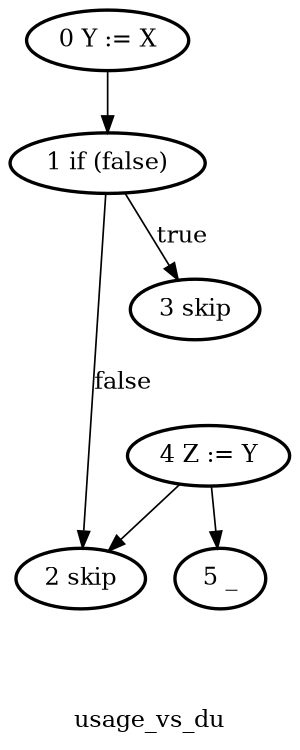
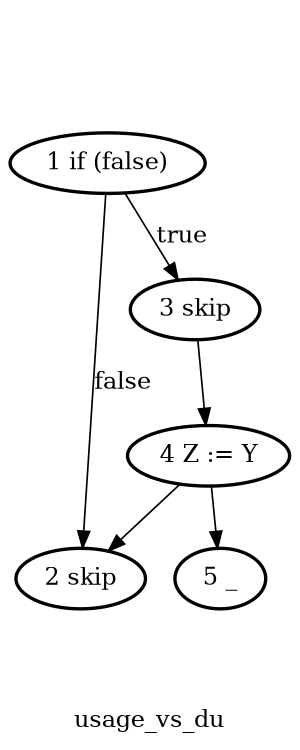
node "0 Y := X": removed
edge "3 skip" -> "4 Z := Y": added
